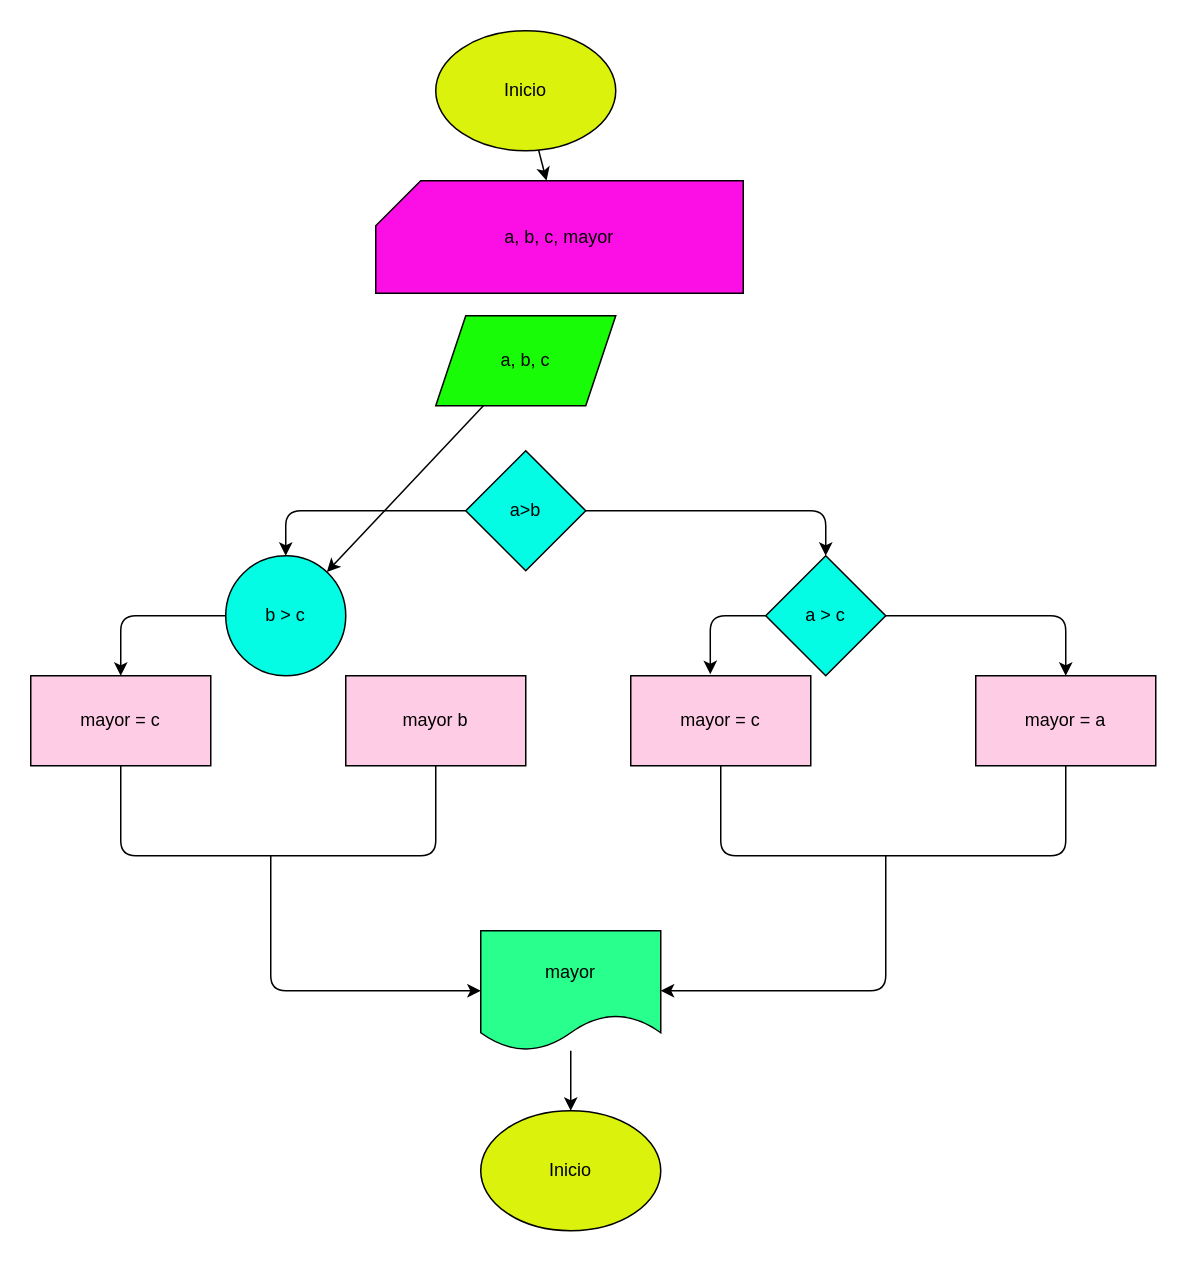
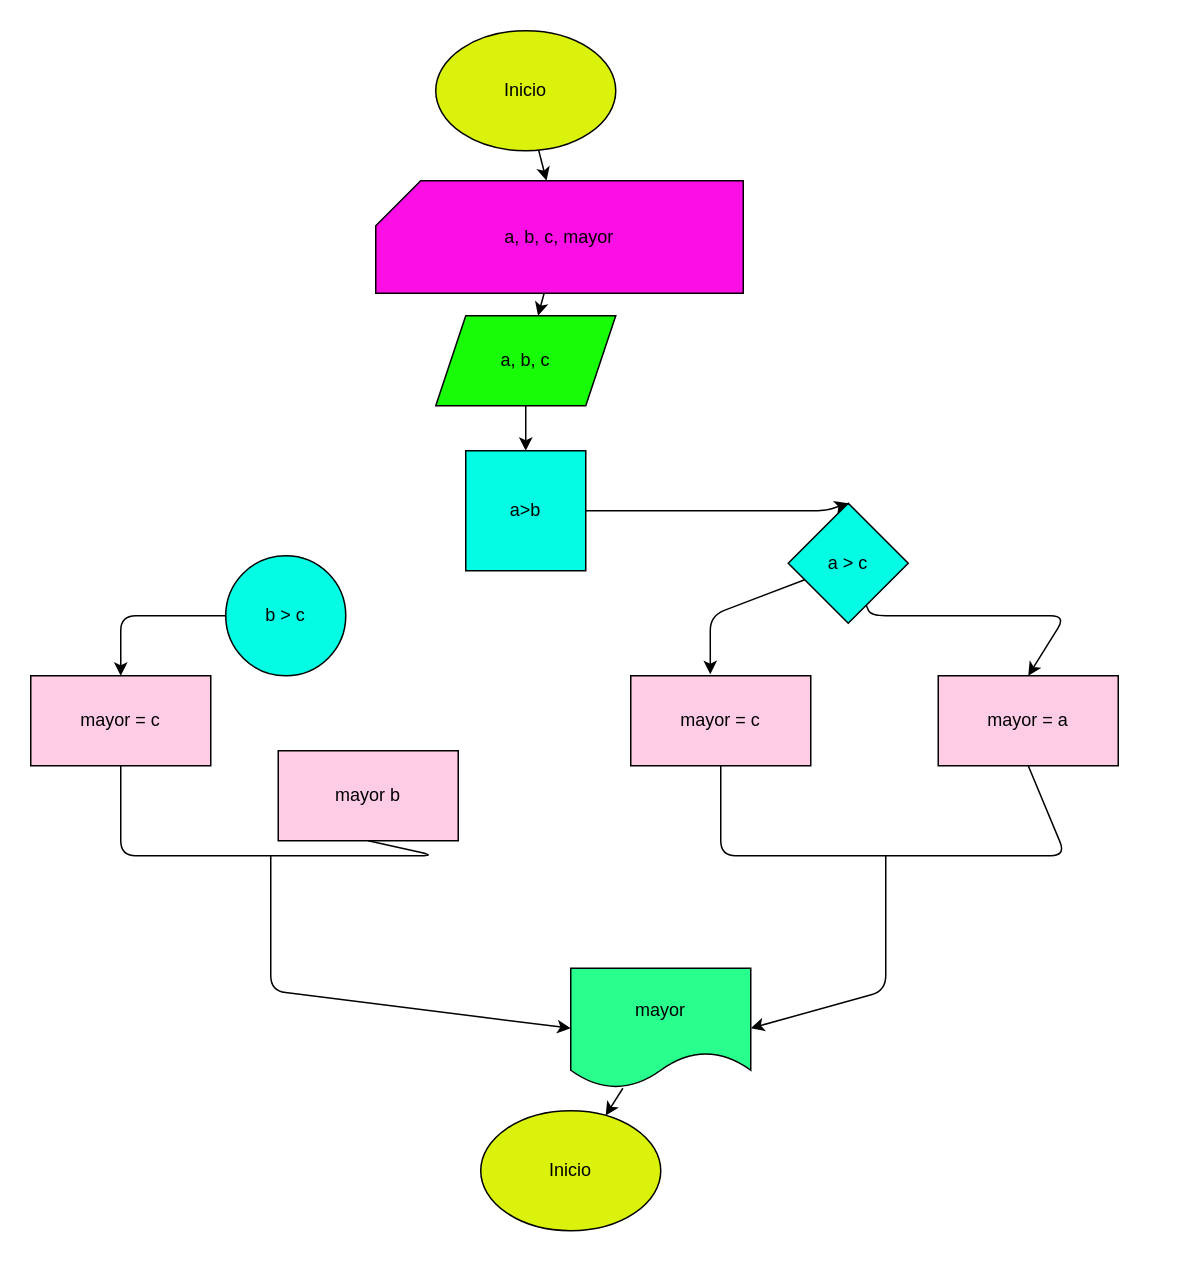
edge "a, b, c, mayor" -> "a, b, c": added
edge "a, b, c" -> "b > c": now "a, b, c" -> "a>b"
edge "a>b" -> "b > c": removed
node "a>b": shape diamond -> rectangle
node "a > c": moved (826, 616) -> (848, 563)
node "mayor b": moved (436, 721) -> (368, 796)
node "mayor = a": moved (1066, 721) -> (1028, 721)
node "mayor": moved (571, 991) -> (661, 1028)
